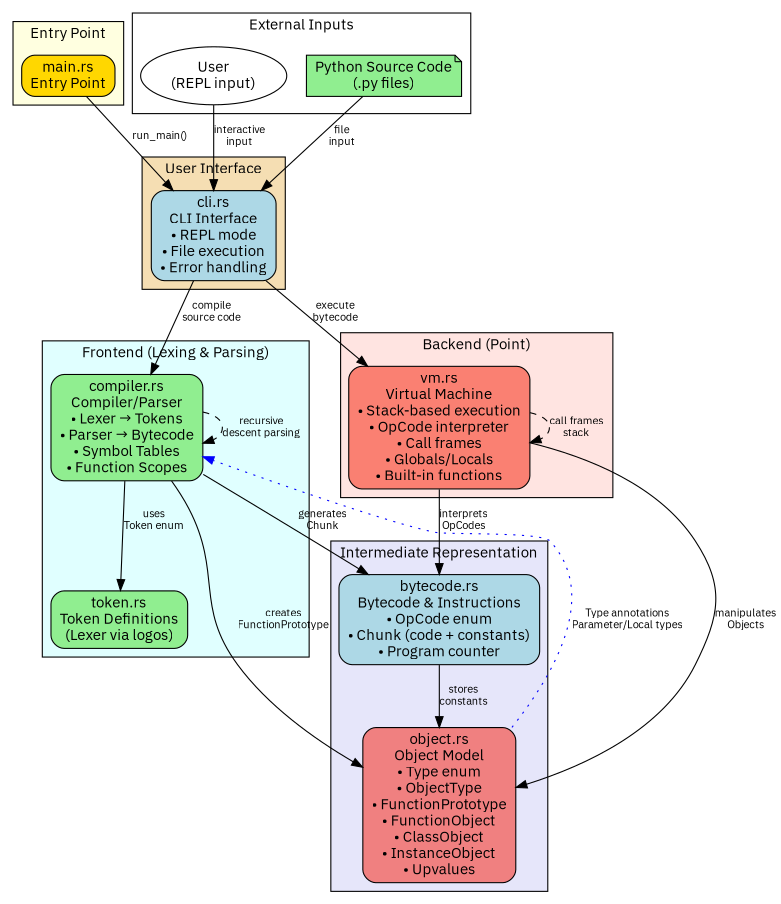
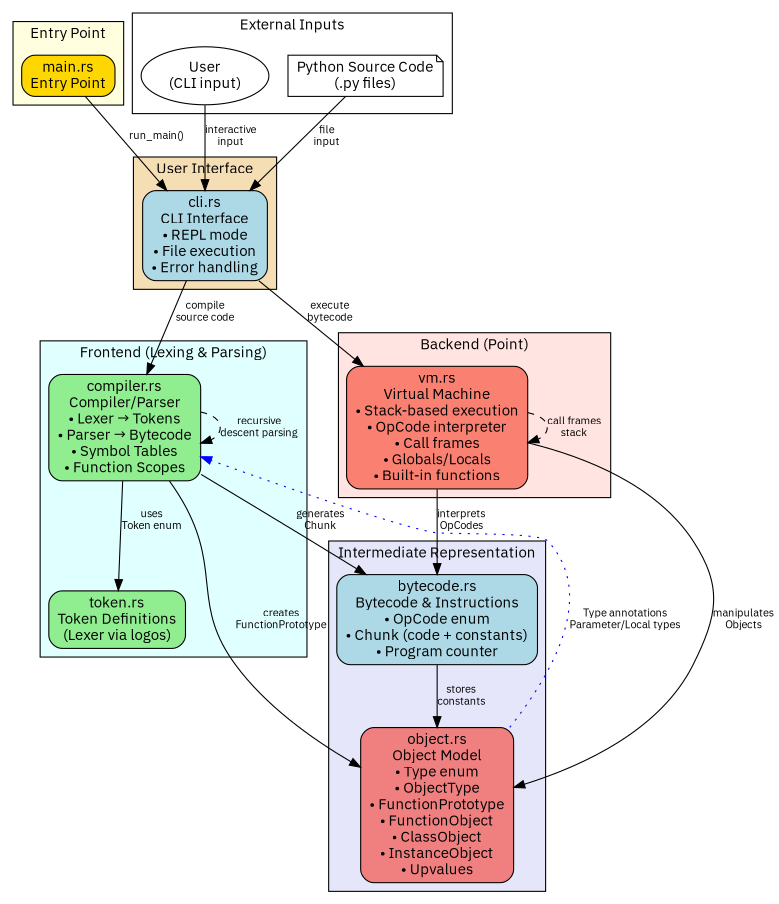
node "User (REPL input)": label "User (REPL input)" -> "User (CLI input)"
node "Python Source Code (.py files)": fillcolor lightgreen -> white
